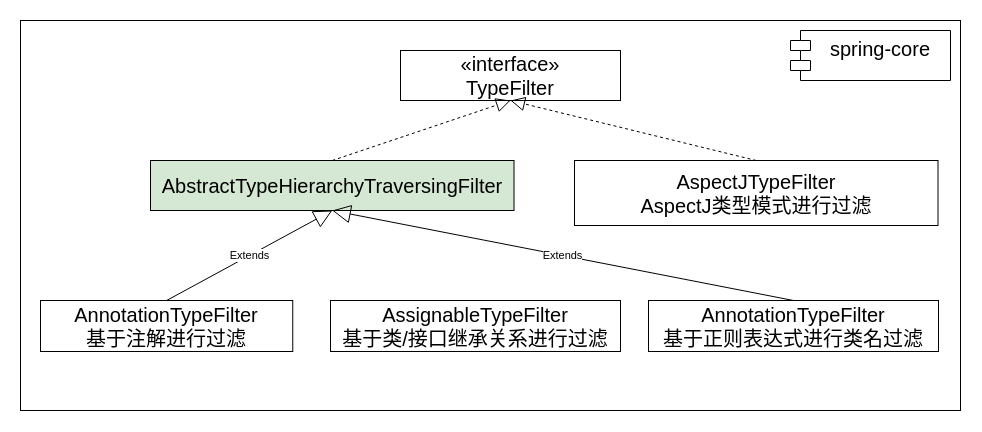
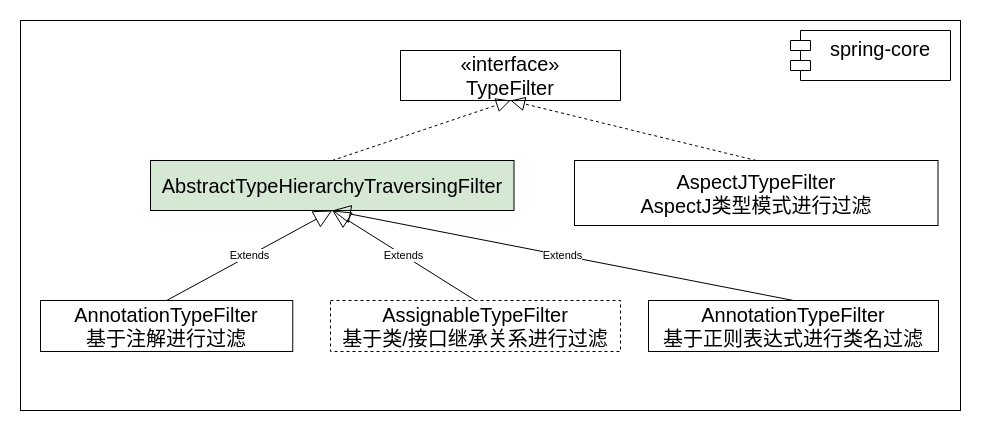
edge "AssignableTypeFilter 基于类/接口继承关系进行过滤" -> "AbstractTypeHierarchyTraversingFilter": added, label "Extends"
node "AssignableTypeFilter 基于类/接口继承关系进行过滤": style solid -> dashed
